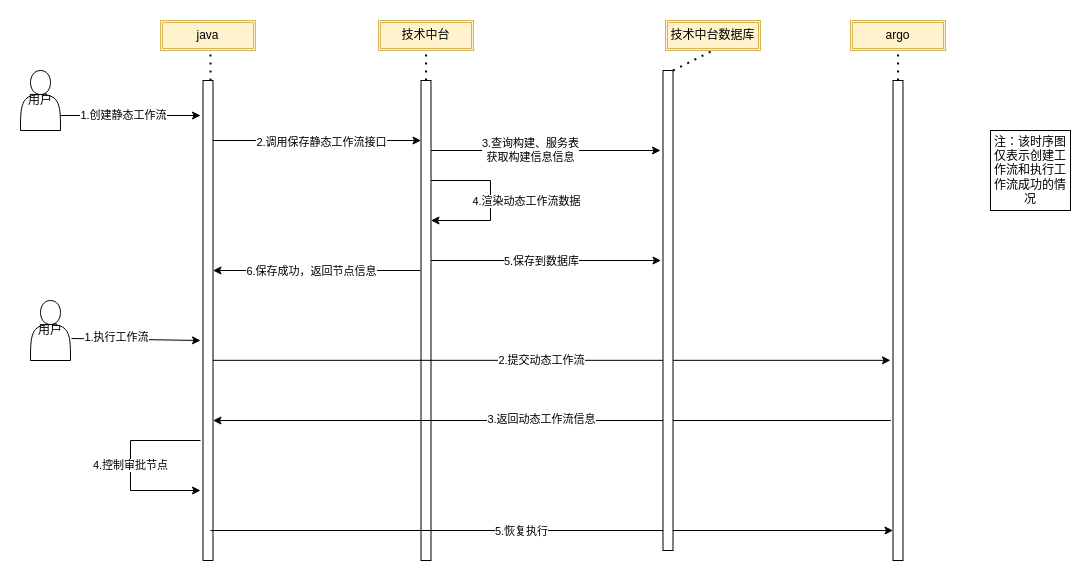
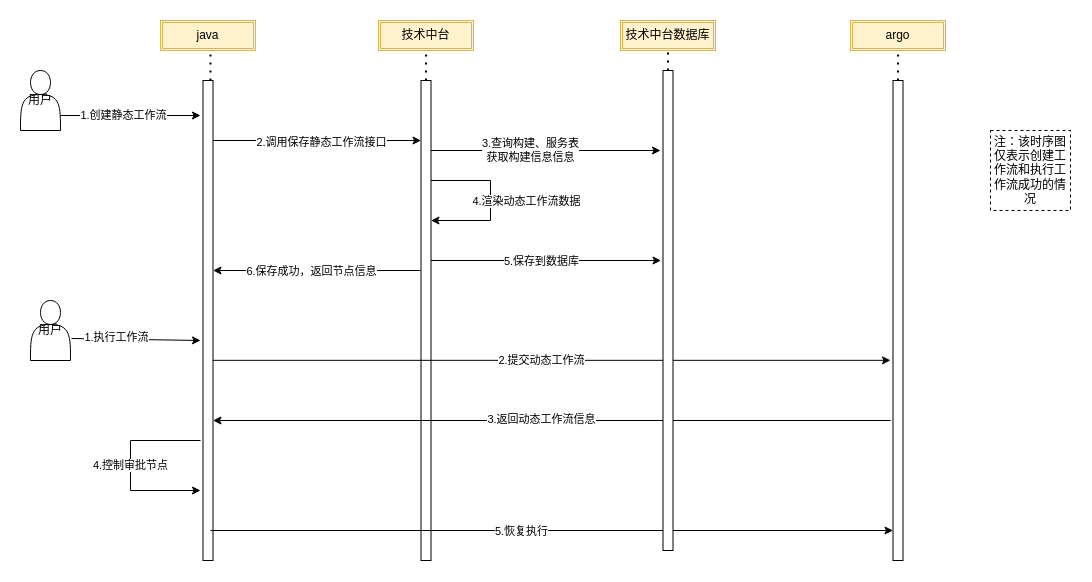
node "技术中台数据库": moved (713, 36) -> (668, 36)
node "注：该时序图仅表示创建工作流和执行工作流成功的情况": style solid -> dashed
